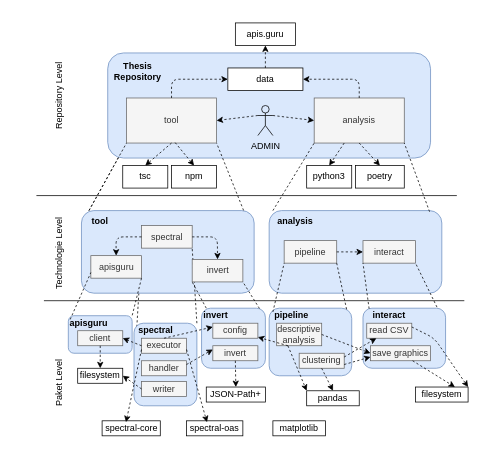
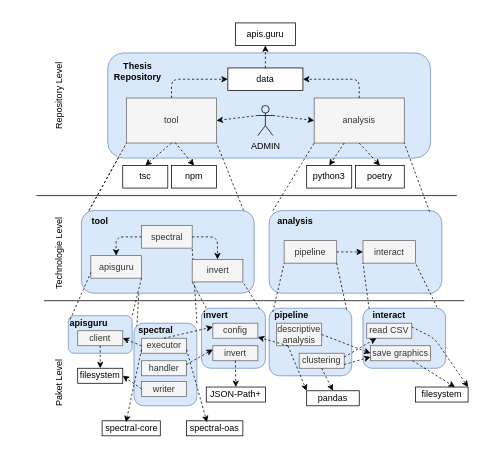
node "matplotlib": removed
